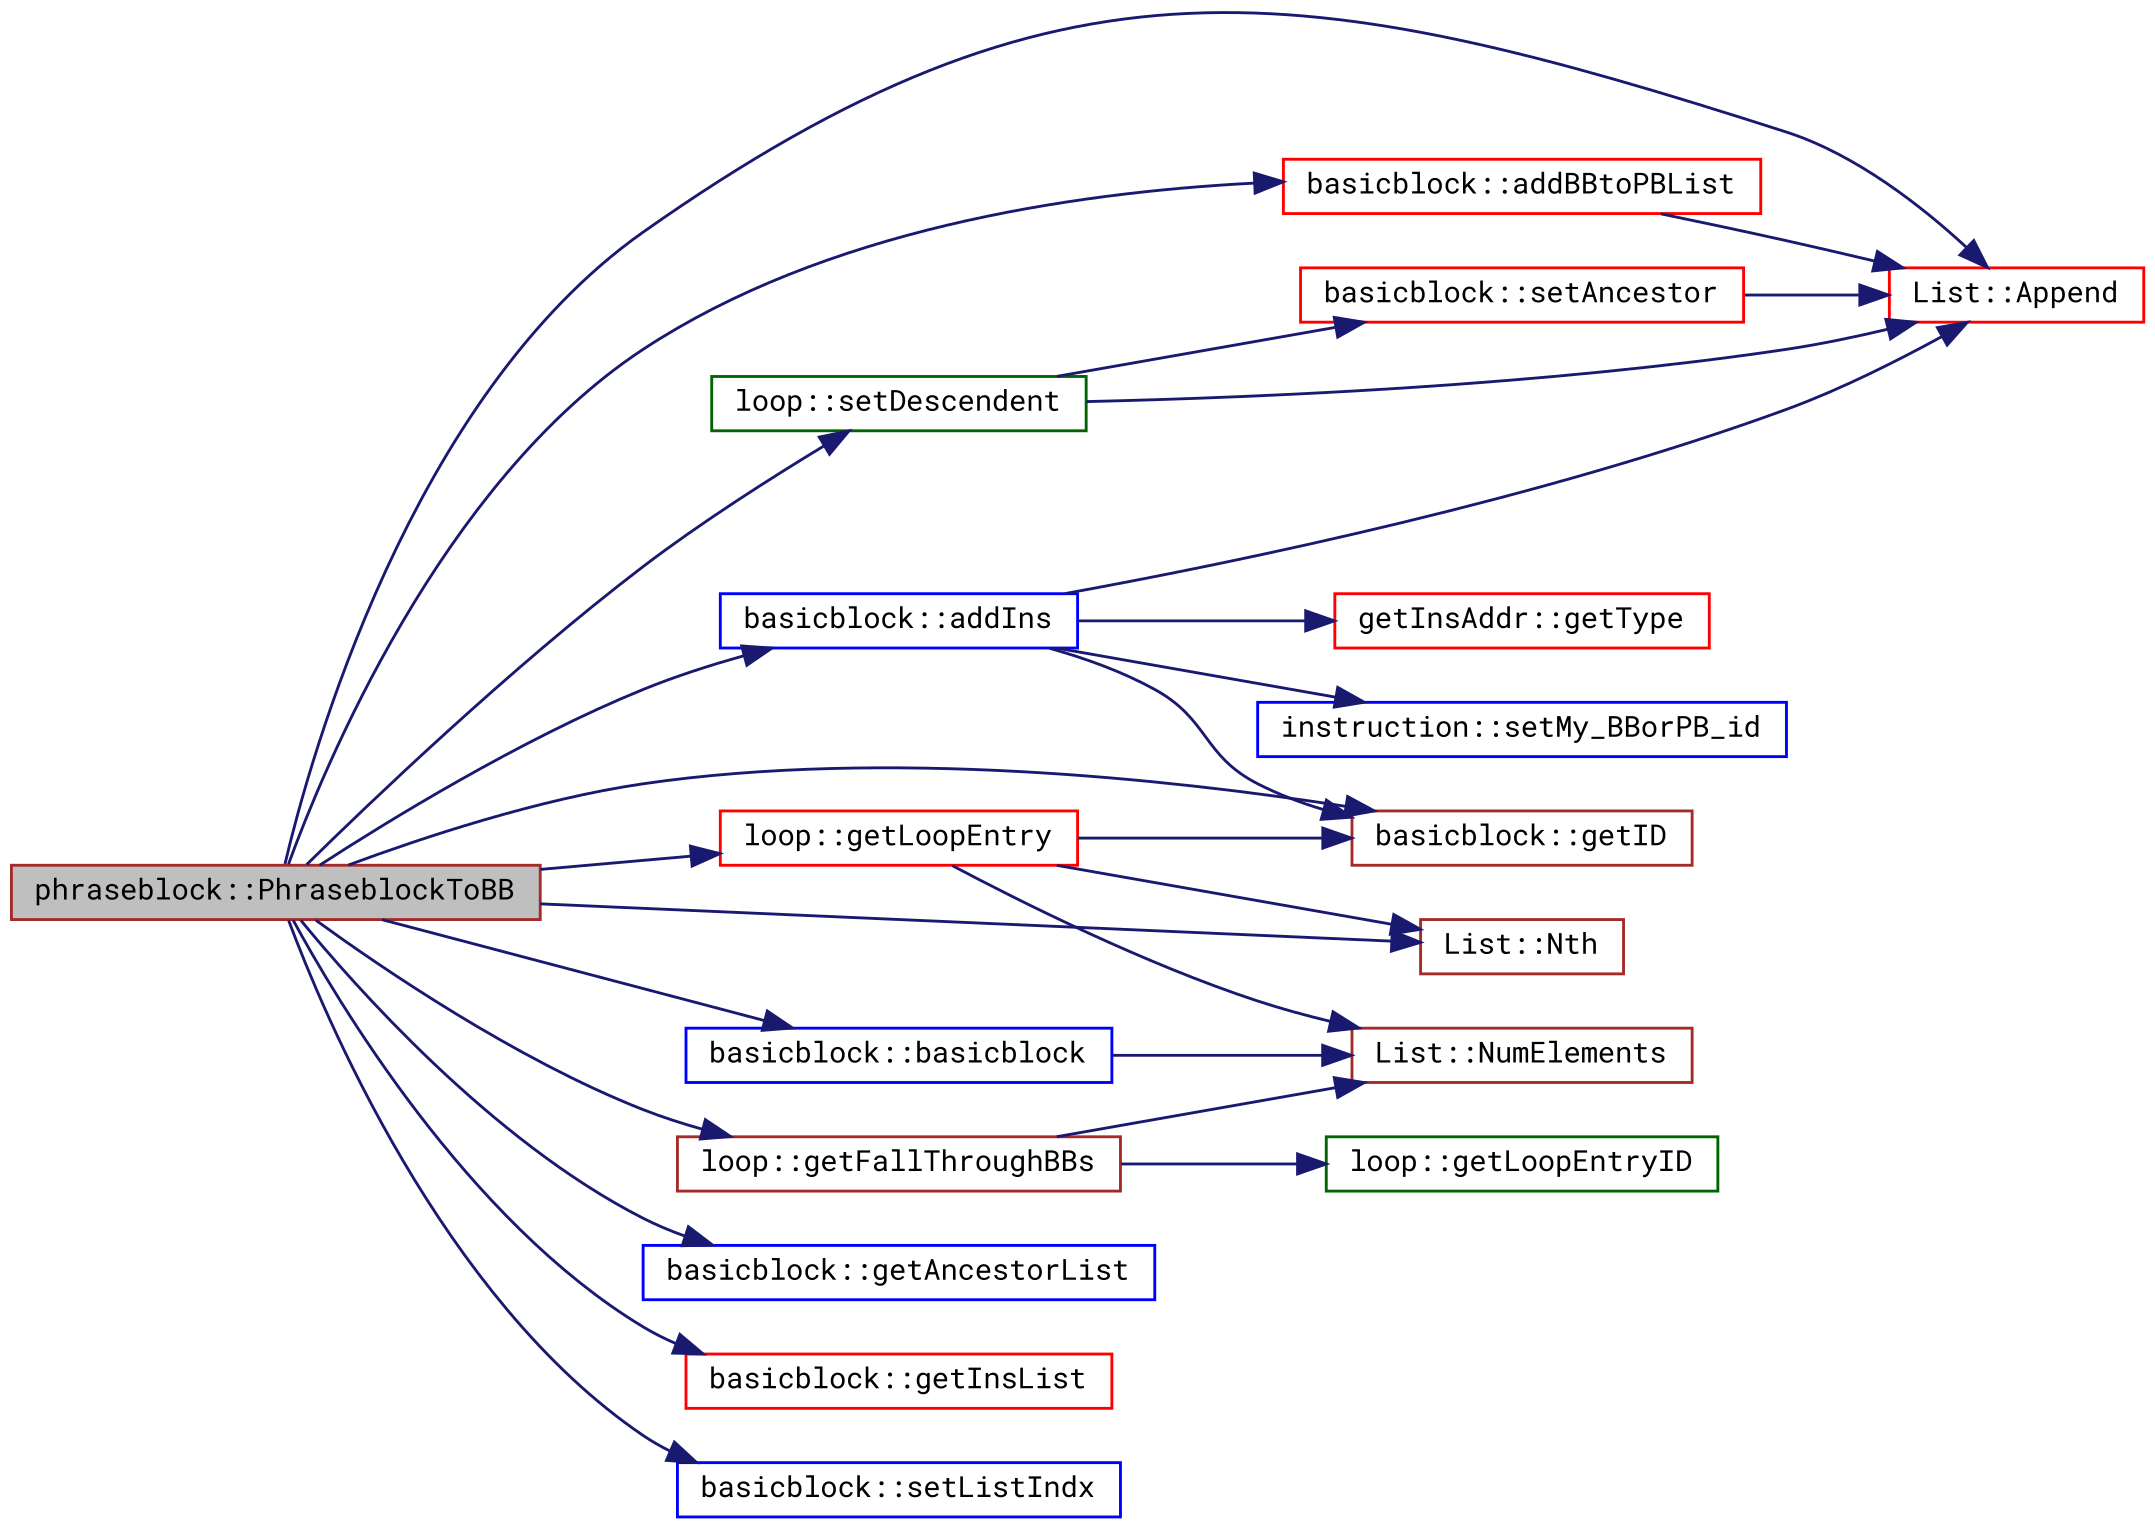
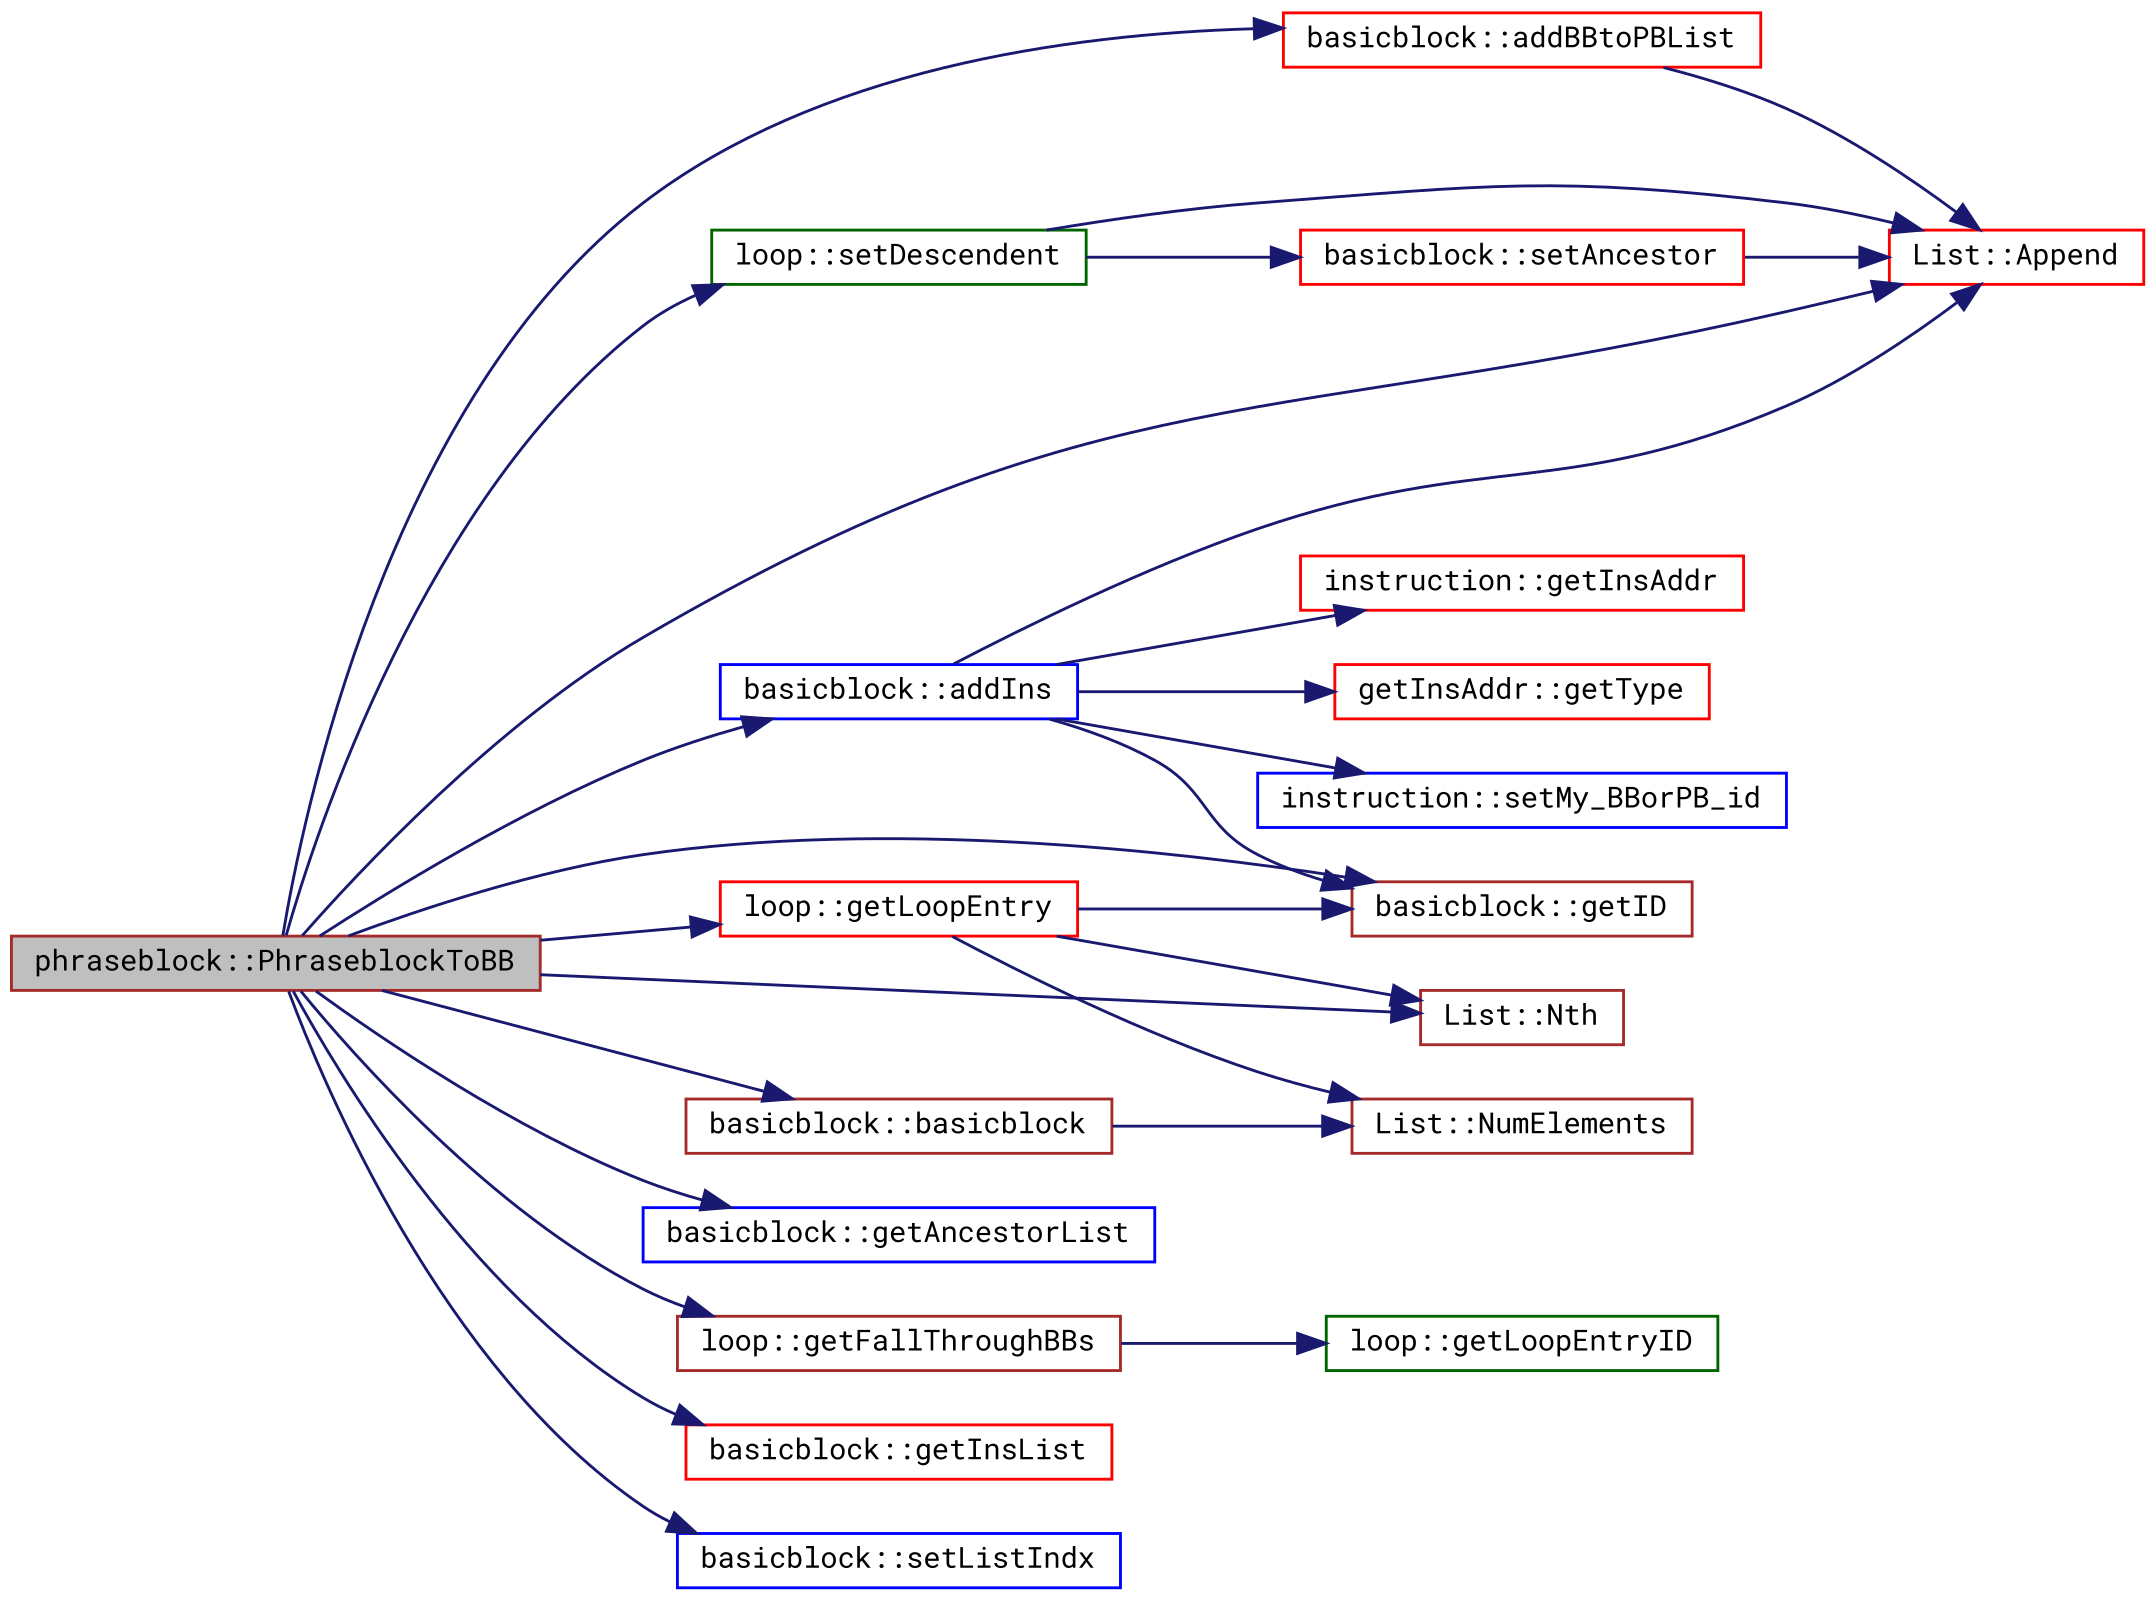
node "instruction::getInsAddr": added
node "basicblock::basicblock": color blue -> brown
edge "loop::getFallThroughBBs" -> "List::NumElements": removed
